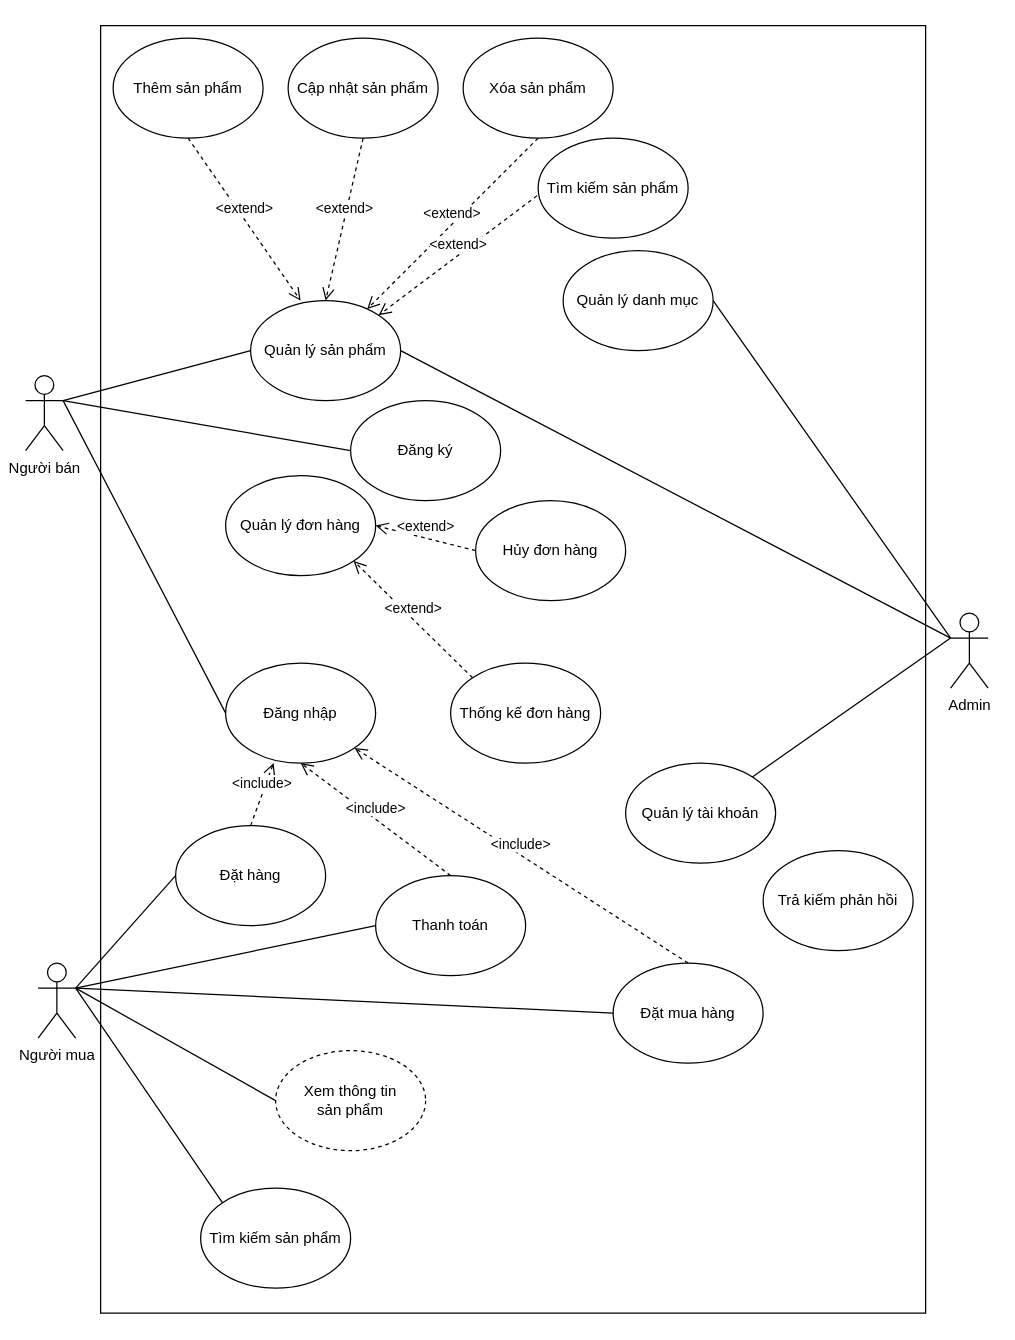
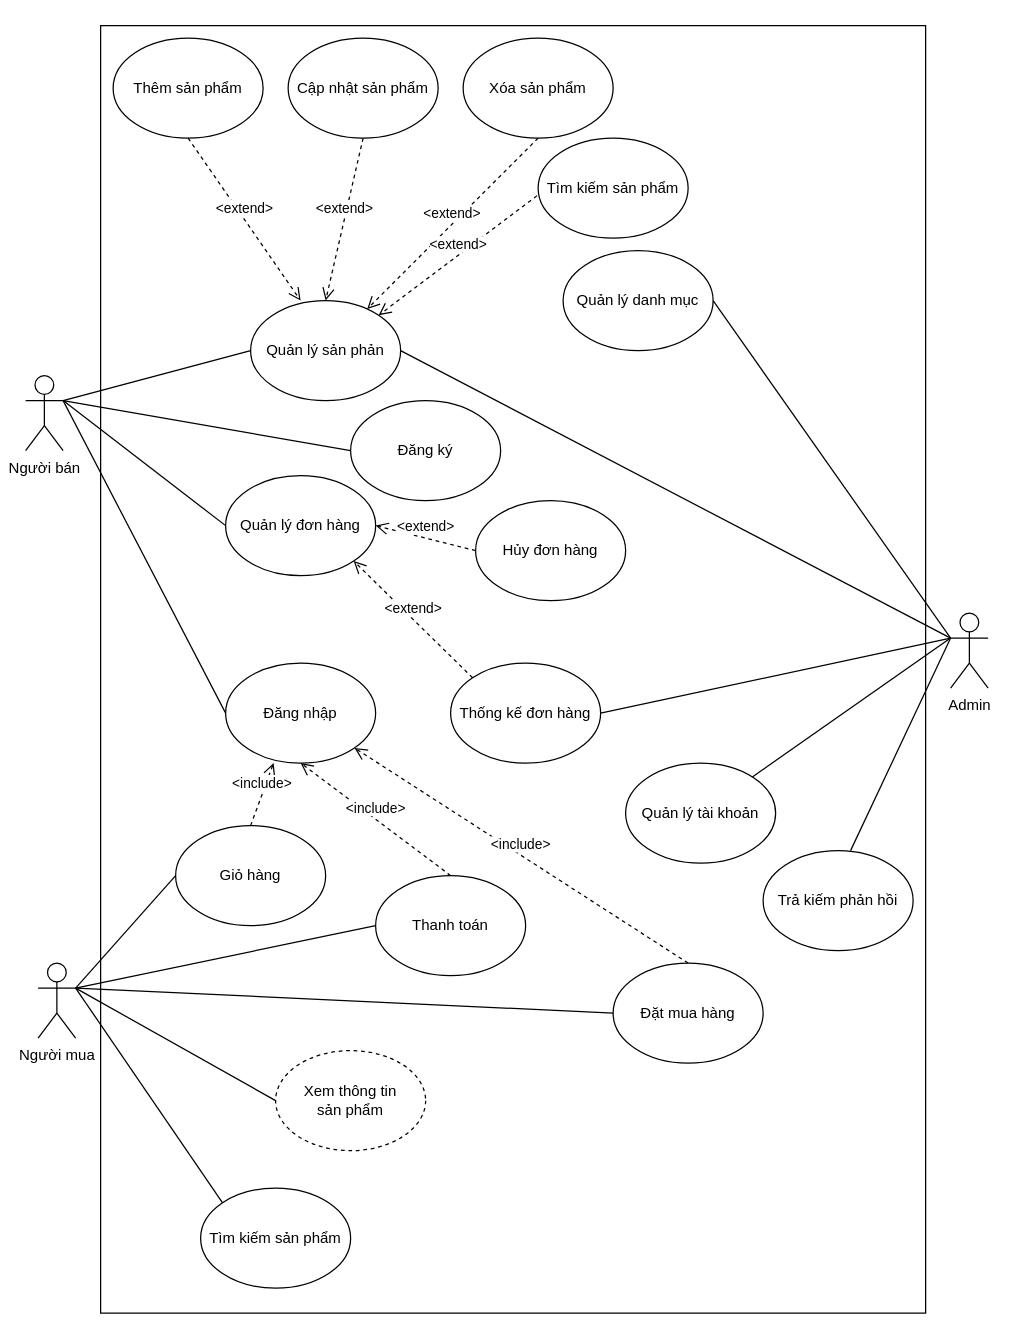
node "Quản lý sản phẩm": label "Quản lý sản phẩm" -> "Quản lý sản phản"
edge "Người bán" -- "Quản lý đơn hàng": added
edge "Admin" -- "Thống kế đơn hàng": added
edge "Admin" -- "Trả kiếm phản hồi": added
node "Đặt hàng": label "Đặt hàng" -> "Giỏ hàng"
